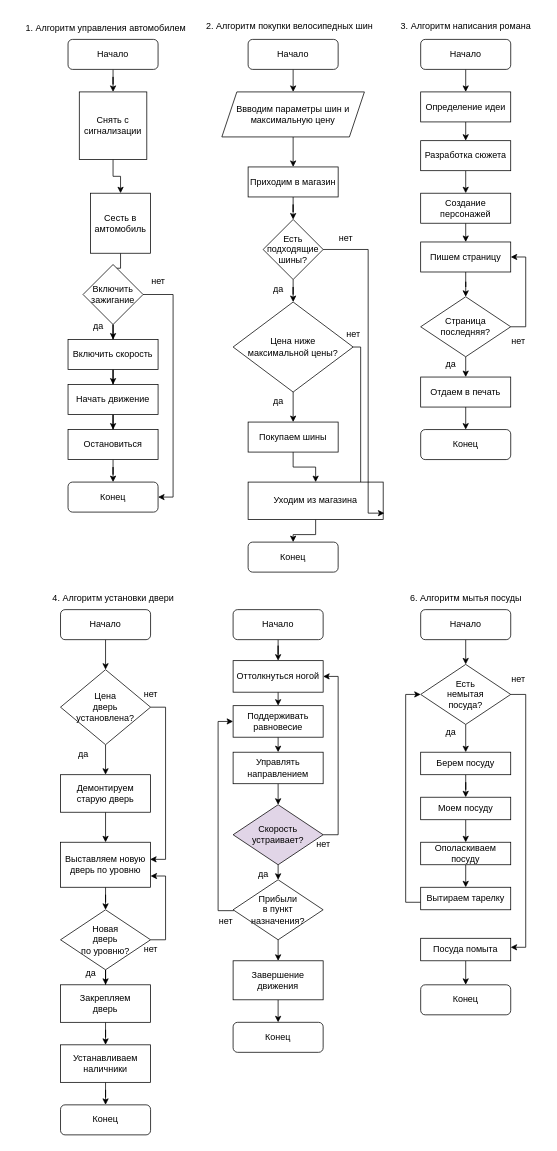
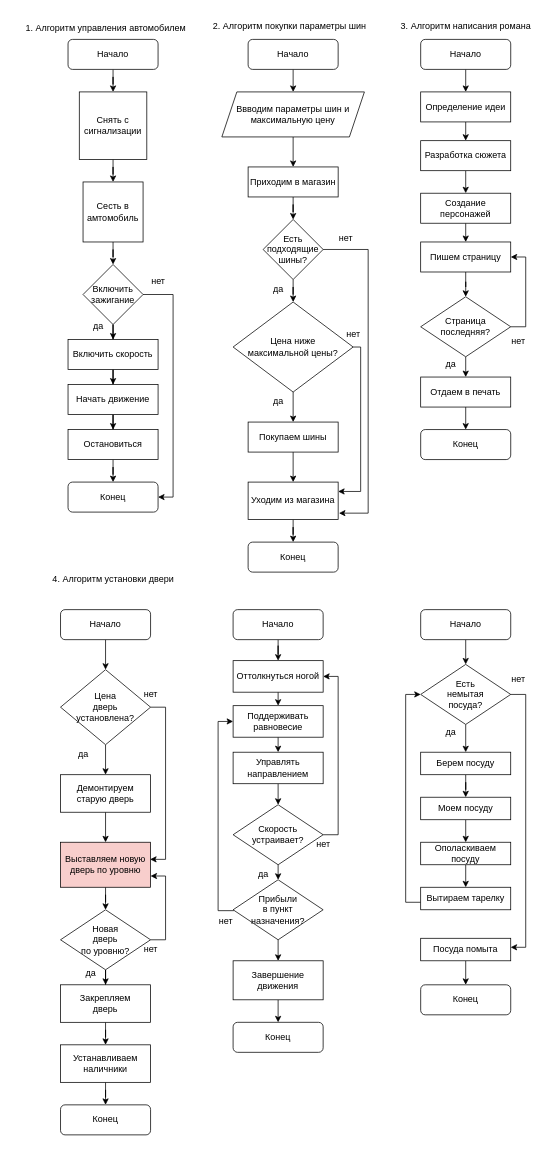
node "2. Алгоритм покупки велосипедных шин": label "2. Алгоритм покупки велосипедных шин" -> "2. Алгоритм покупки параметры шин"
node "Сесть в амтомобиль": moved (120, 223) -> (113, 212)
node "Уходим из магазина": size 135x38 -> 90x38
node "4. Алгоритм установки двери": moved (113, 598) -> (113, 579)
node "6. Алгоритм мытья посуды": removed
node "Скорость устраивает?": fillcolor #e1d5e7 -> #ffffff
node "Выставляем новую дверь по уровню": fillcolor #ffffff -> #f8cecc
